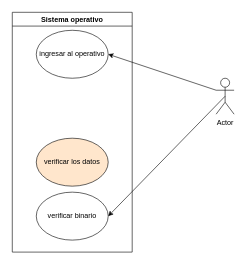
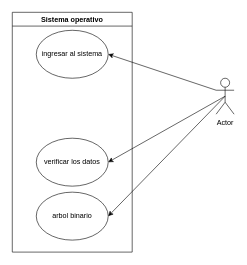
node "ingresar al operativo": label "ingresar al operativo" -> "ingresar al sistema"
edge "Actor" -> "verificar los datos": added
node "verificar los datos": fillcolor #ffe6cc -> #ffffff
node "verificar binario": label "verificar binario" -> "arbol binario"
